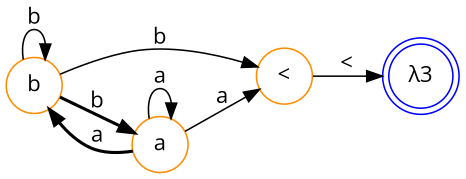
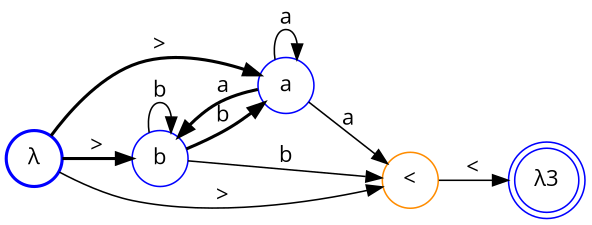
node "b": color darkorange -> blue
node "a": color darkorange -> blue
node "λ": added
